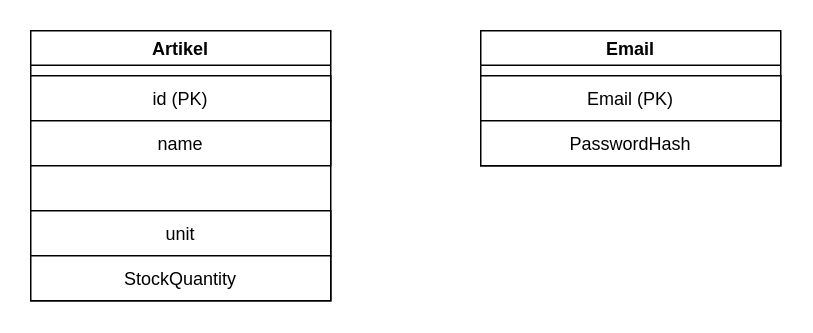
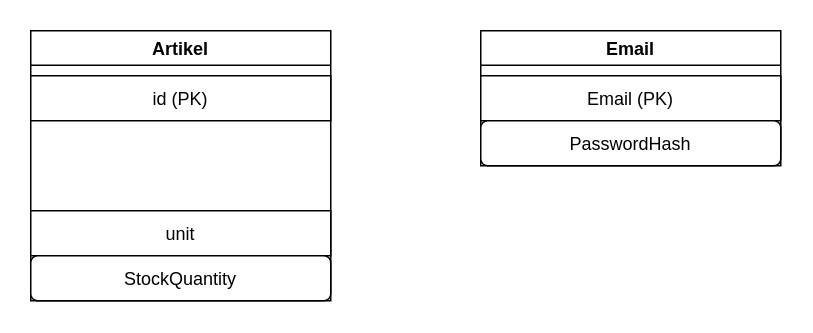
node "name": removed
node "PasswordHash": shape rectangle -> rounded rectangle
node "StockQuantity": shape rectangle -> rounded rectangle
